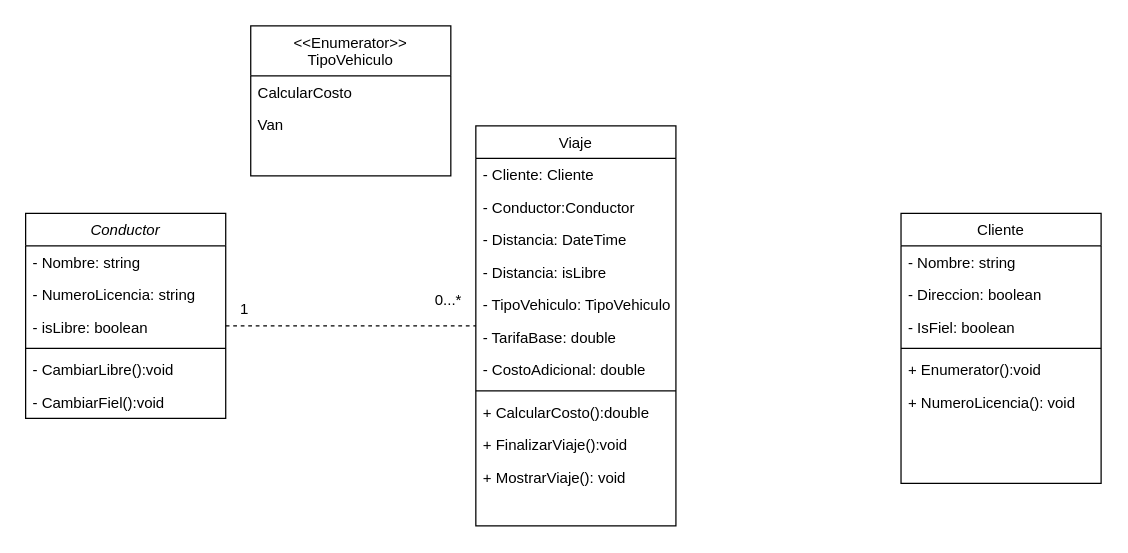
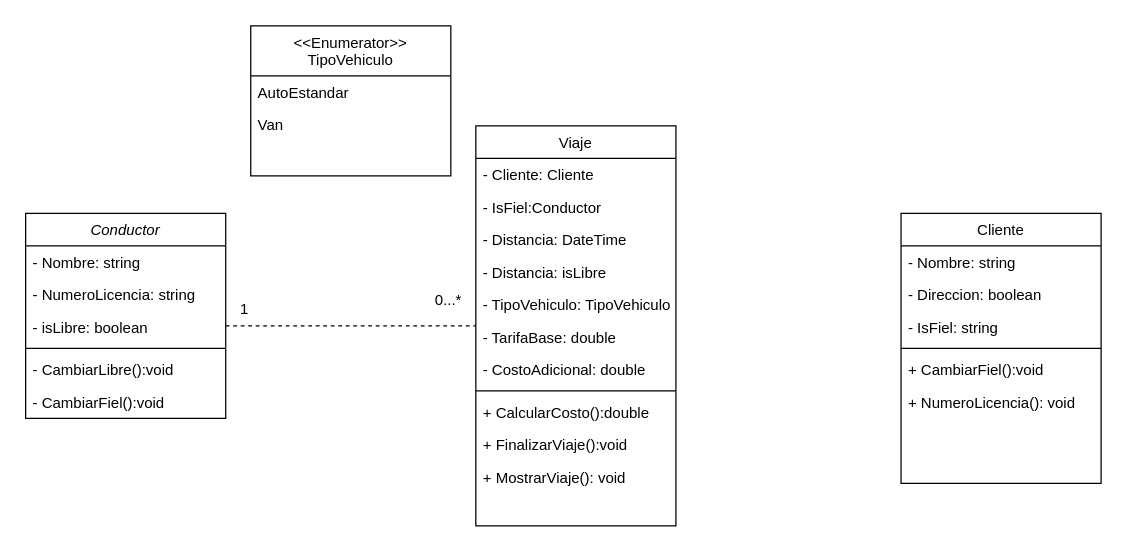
node "CalcularCosto": label "CalcularCosto" -> "AutoEstandar"
node "- Conductor:Conductor": label "- Conductor:Conductor" -> "- IsFiel:Conductor"
node "- IsFiel: boolean": label "- IsFiel: boolean" -> "- IsFiel: string"
node "+ Enumerator():void": label "+ Enumerator():void" -> "+ CambiarFiel():void"
